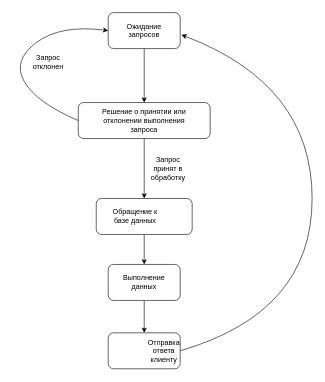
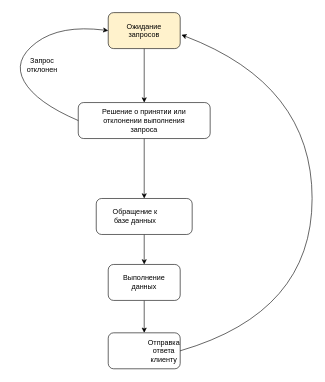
node "Ожидание запросов": fillcolor #ffffff -> #fff2cc
node "Запрос отклонен": moved (48, 62) -> (42, 65)
node "Запрос принят в обработку": removed
